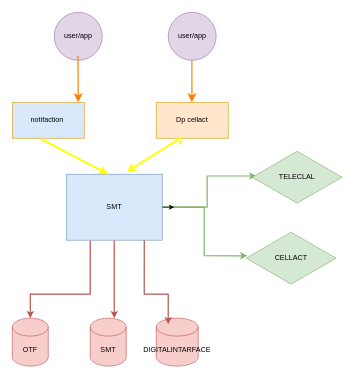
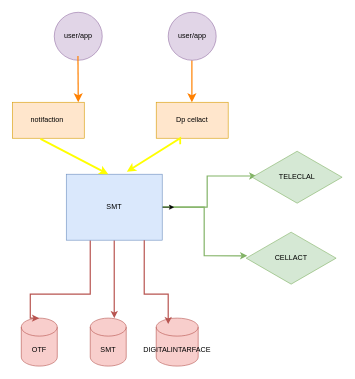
node "notifaction": fillcolor #dae8fc -> #ffe6cc
node "OTF": moved (30, 342) -> (39, 342)
